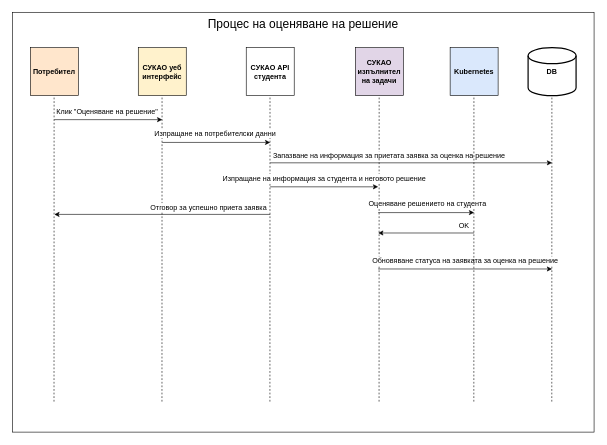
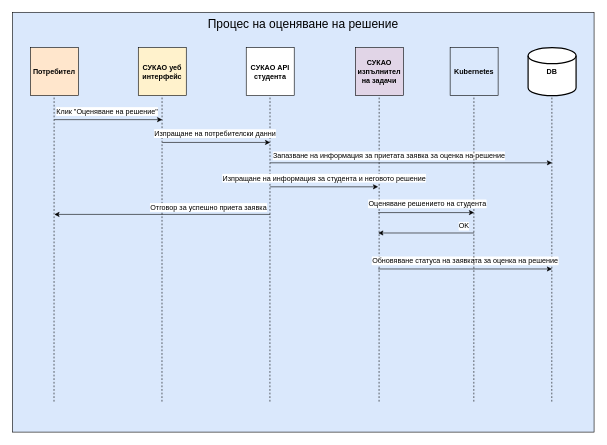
node "Процес на оценяване на решение": fillcolor #ffffff -> #dae8fc
